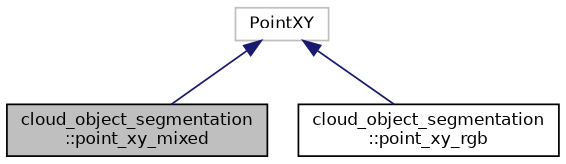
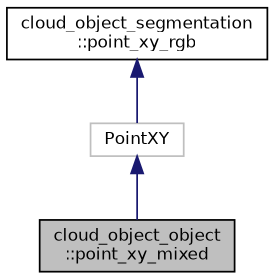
edge "cloud_object_segmentation ::point_xy_rgb" -> "PointXY": reversed
node "cloud_object_segmentation ::point_xy_mixed": label "cloud_object_segmentation ::point_xy_mixed" -> "cloud_object_object ::point_xy_mixed"
